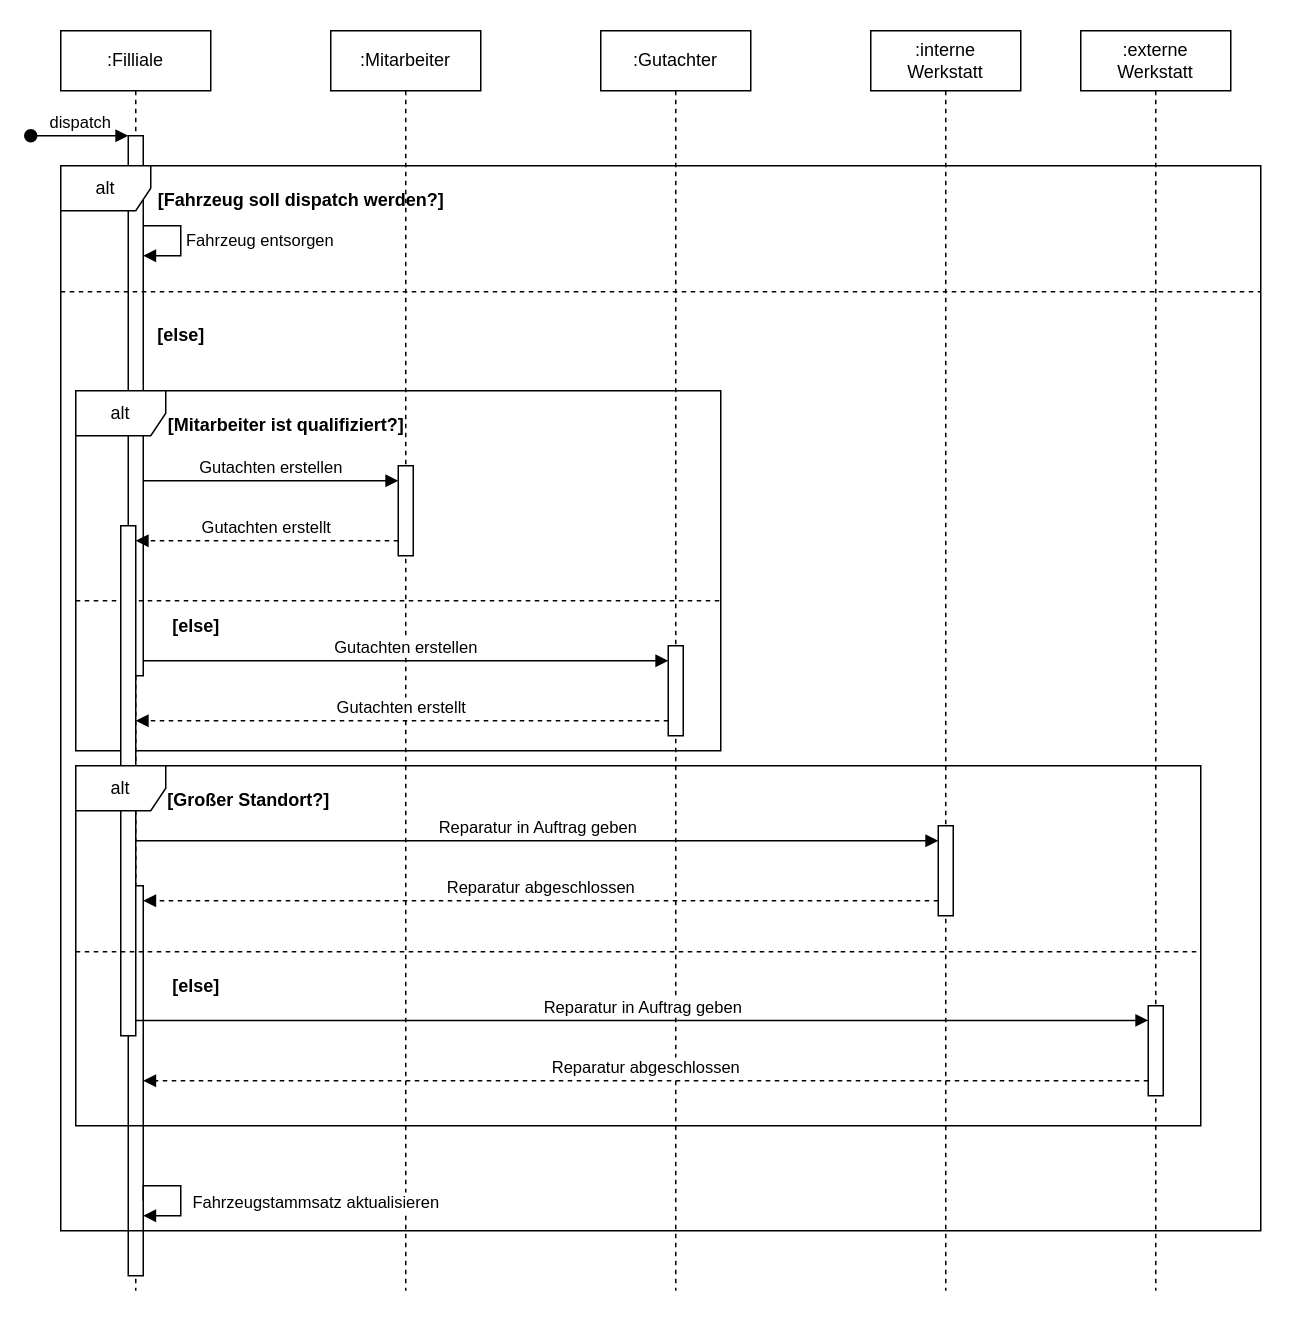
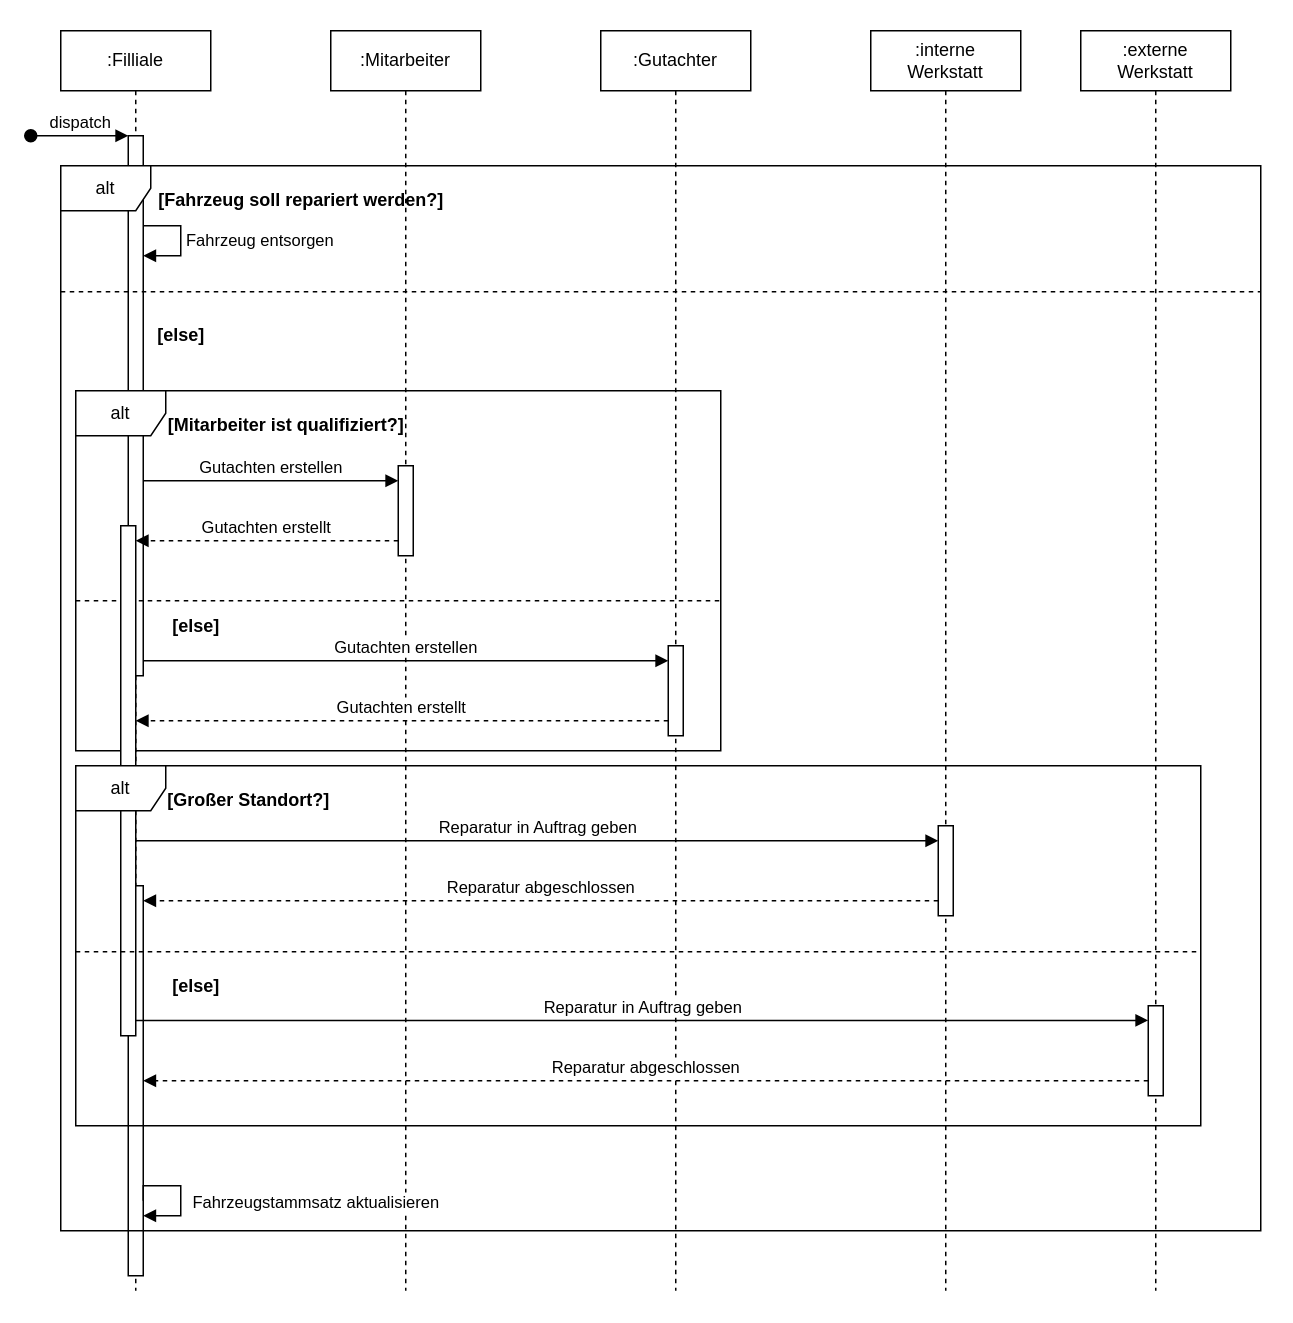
node "[Fahrzeug soll dispatch werden?]": label "[Fahrzeug soll dispatch werden?]" -> "[Fahrzeug soll repariert werden?]"
